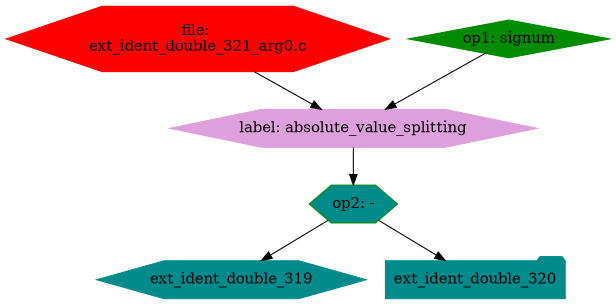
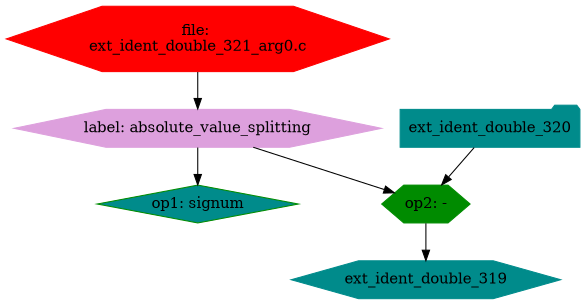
node "op1: signum": fillcolor green4 -> cyan4
edge "op1: signum" -> "label: absolute_value_splitting": reversed
node "op2: -": fillcolor cyan4 -> green4
edge "op2: -" -> "ext_ident_double_320": reversed
